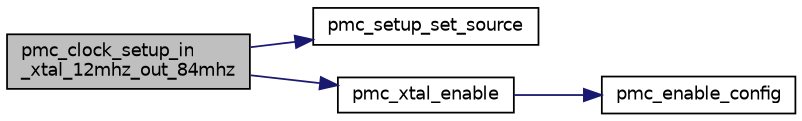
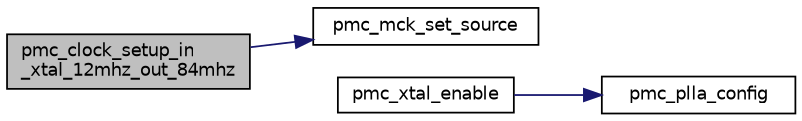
node "pmc_setup_set_source": label "pmc_setup_set_source" -> "pmc_mck_set_source"
edge "pmc_clock_setup_in _xtal_12mhz_out_84mhz" -> "pmc_xtal_enable": removed
node "pmc_enable_config": label "pmc_enable_config" -> "pmc_plla_config"
